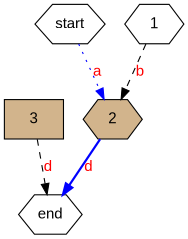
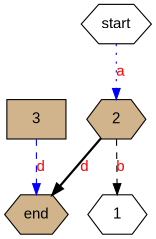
edge "1" -> "2": reversed
edge "3" -> "end": color black -> blue
edge "2" -> "end": color blue -> black
node "end": fillcolor white -> tan
